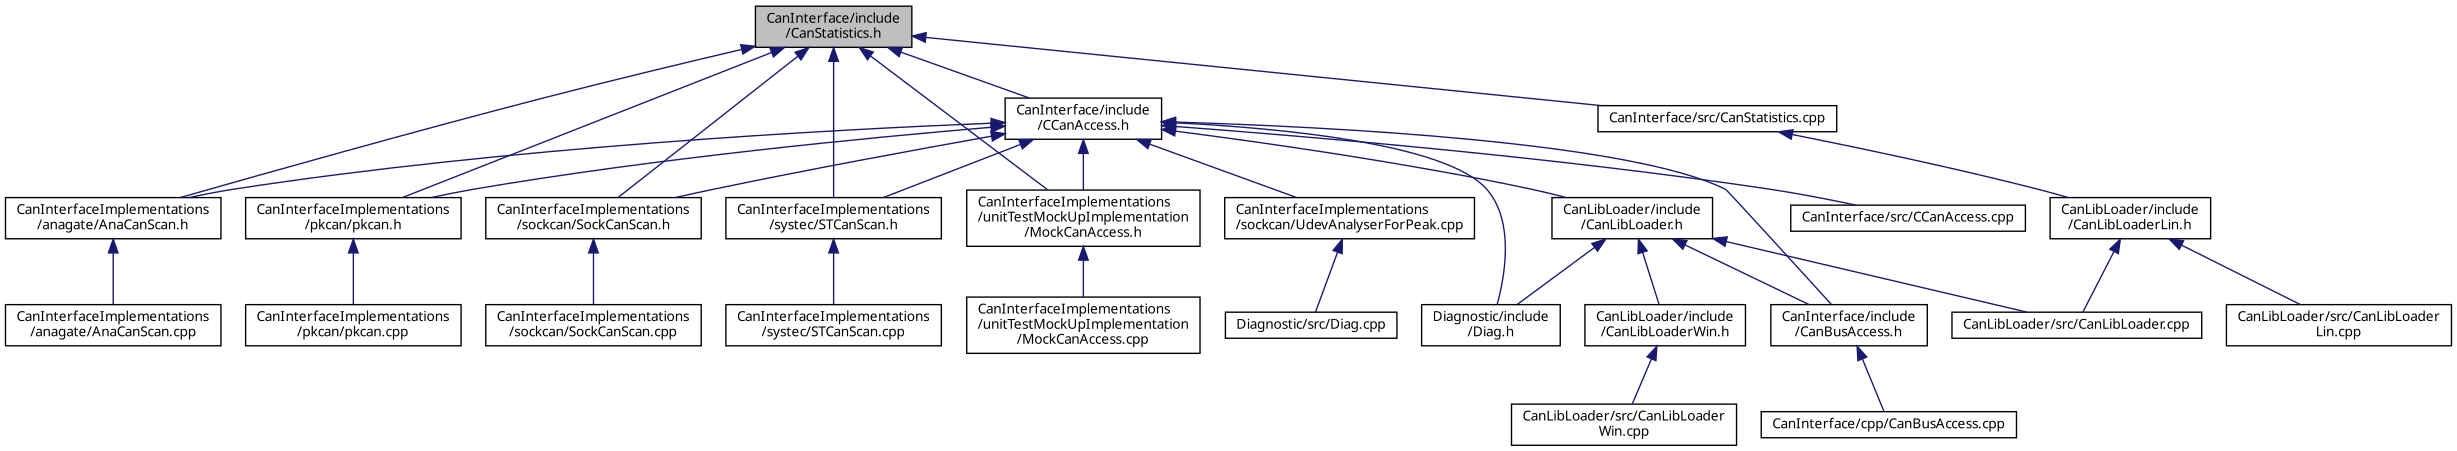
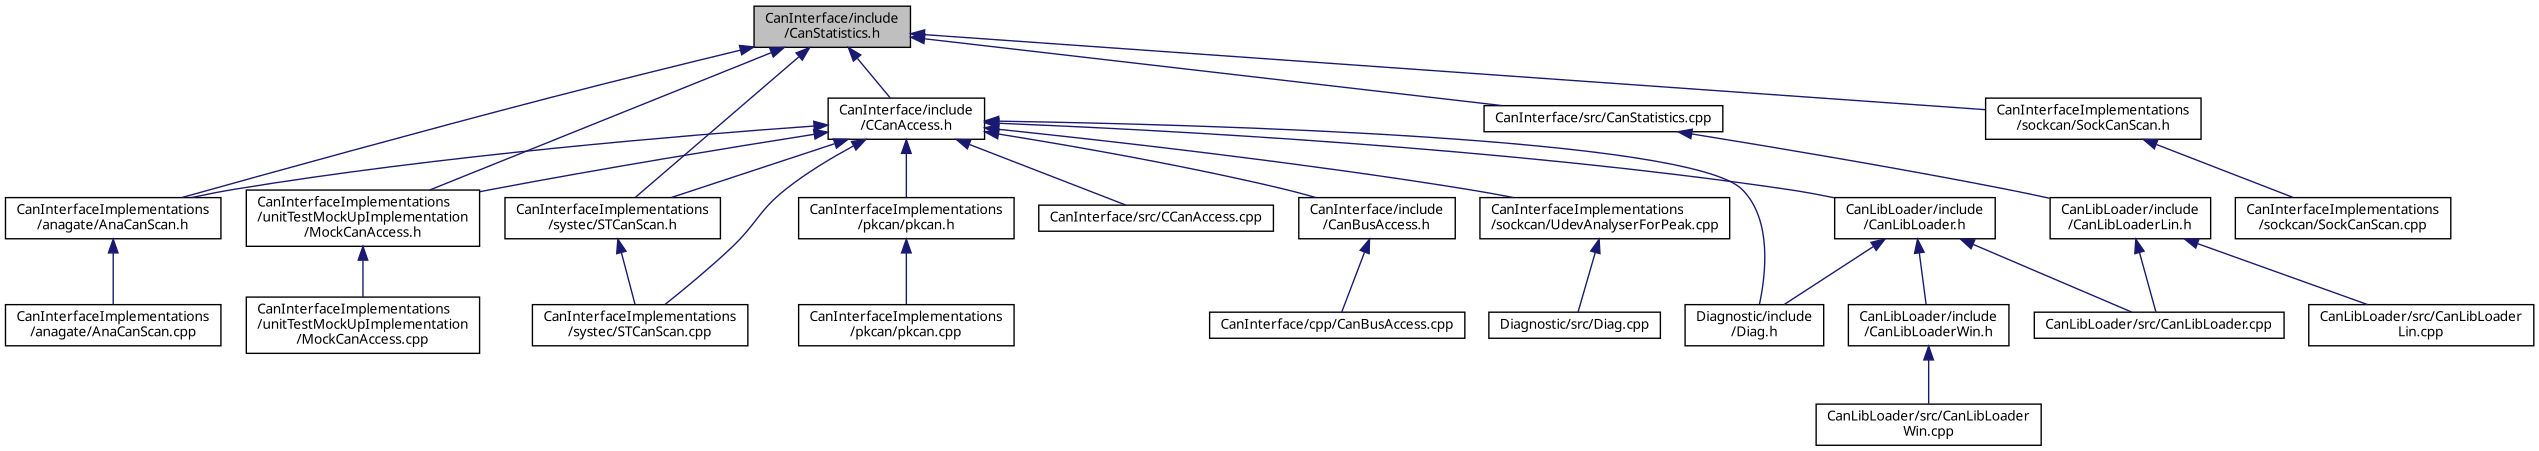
edge "CanInterfaceImplementations /pkcan/pkcan.h" -> "CanInterface/include /CanStatistics.h": removed
edge "CanInterfaceImplementations /sockcan/SockCanScan.h" -> "CanInterface/include /CCanAccess.h": now "CanInterfaceImplementations /systec/STCanScan.cpp" -> "CanInterface/include /CCanAccess.h"
edge "CanInterface/include /CanBusAccess.h" -> "CanLibLoader/include /CanLibLoader.h": removed
